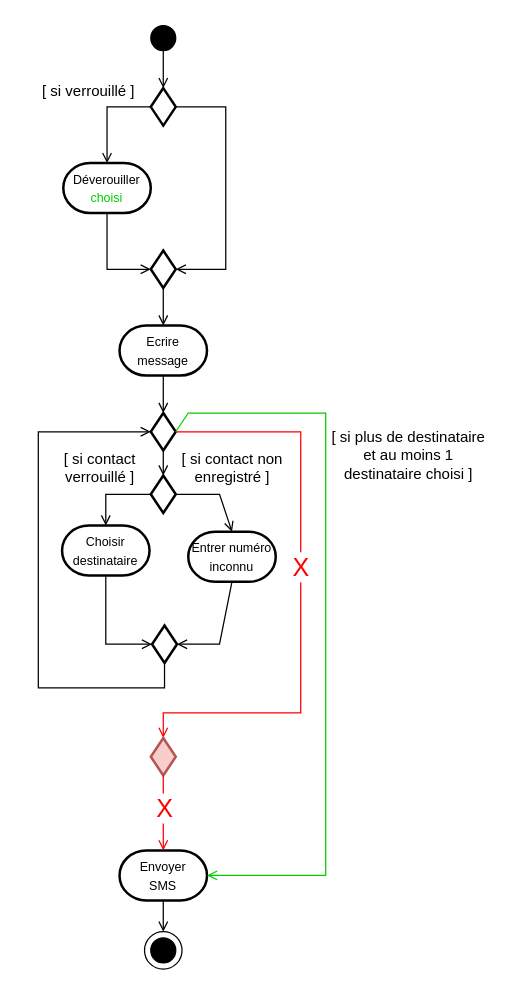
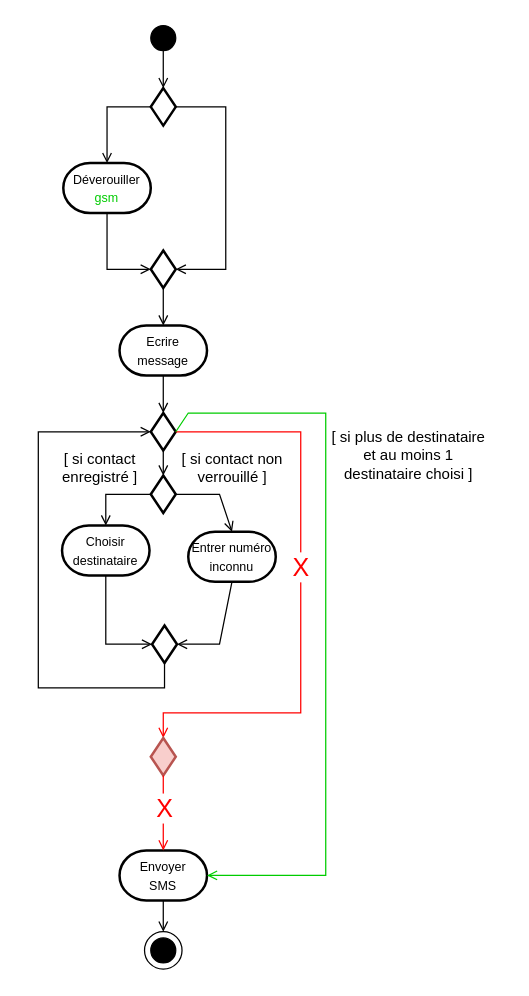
node "[ si verrouillé ]": removed
node "Déverouiller choisi": label "Déverouiller choisi" -> "Déverouiller gsm"
node "[ si contact verrouillé ]": label "[ si contact verrouillé ]" -> "[ si contact enregistré ]"
node "[ si contact non enregistré ]": label "[ si contact non enregistré ]" -> "[ si contact non verrouillé ]"
